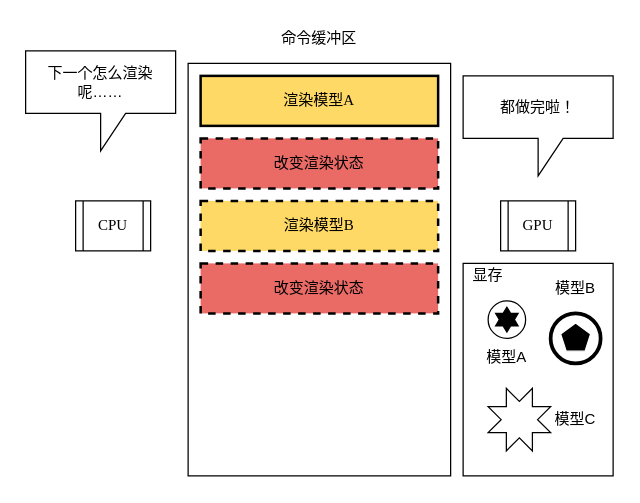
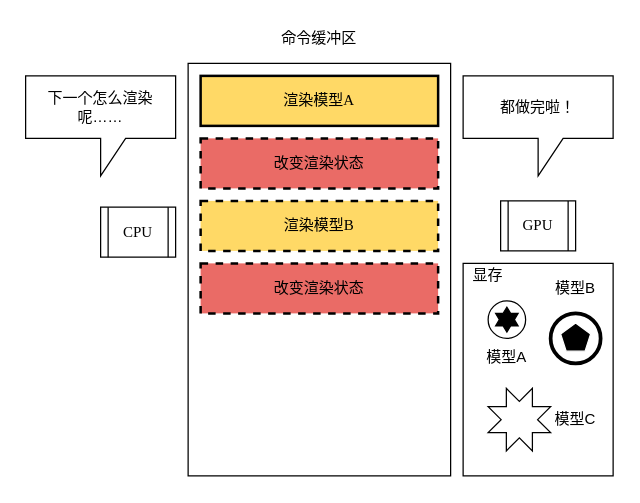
node "下一个怎么渲染呢……": moved (101, 101) -> (101, 126)
node "CPU": moved (113, 226) -> (138, 232)
